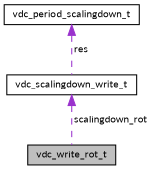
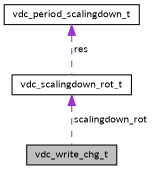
node "vdc_scalingdown_write_t": label "vdc_scalingdown_write_t" -> "vdc_scalingdown_rot_t"
node "vdc_write_rot_t": label "vdc_write_rot_t" -> "vdc_write_chg_t"
